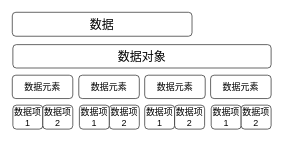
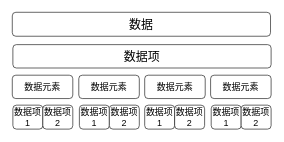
node "数据": size 180x24 -> 259x24
node "数据对象": label "数据对象" -> "数据项"
